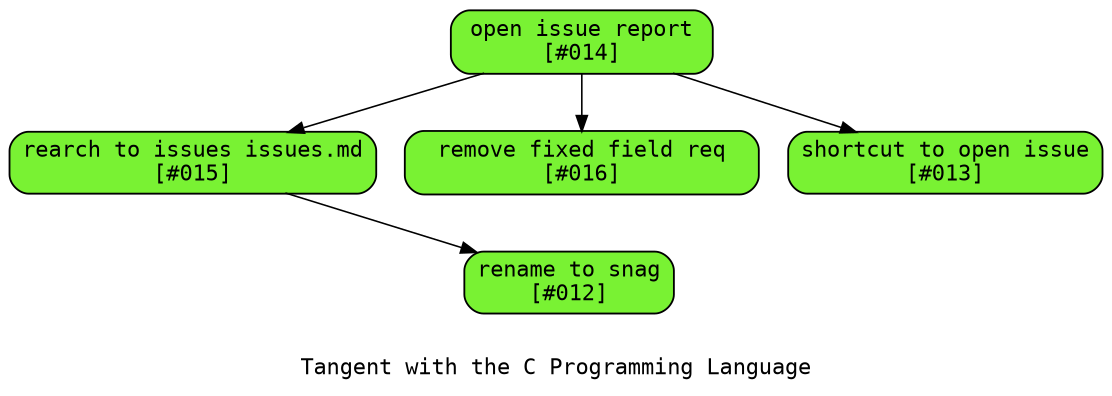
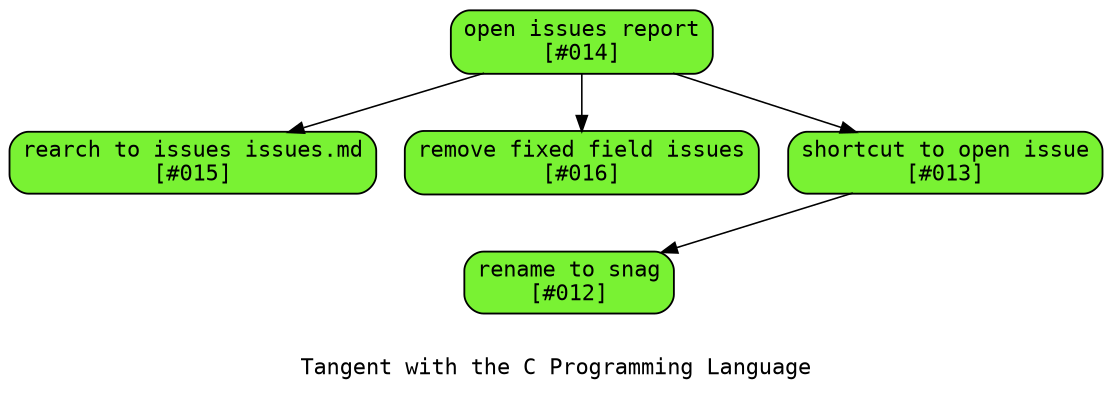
node "open issue report [#014]": label "open issue report [#014]" -> "open issues report [#014]"
node "remove fixed field req [#016]": label "remove fixed field req [#016]" -> "remove fixed field issues [#016]"
edge "rearch to issues issues.md [#015]" -> "rename to snag [#012]": now "shortcut to open issue [#013]" -> "rename to snag [#012]"
